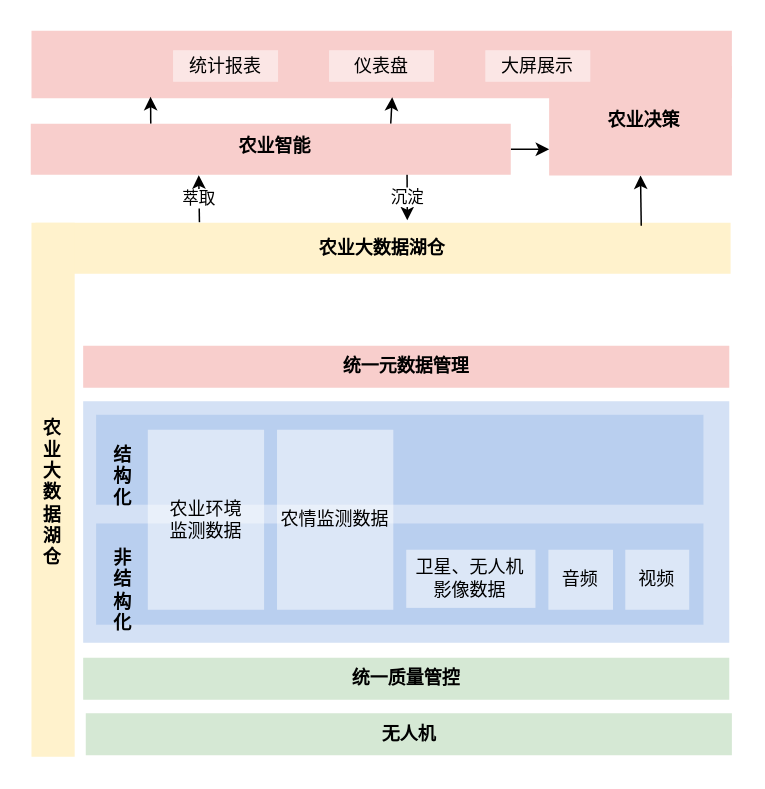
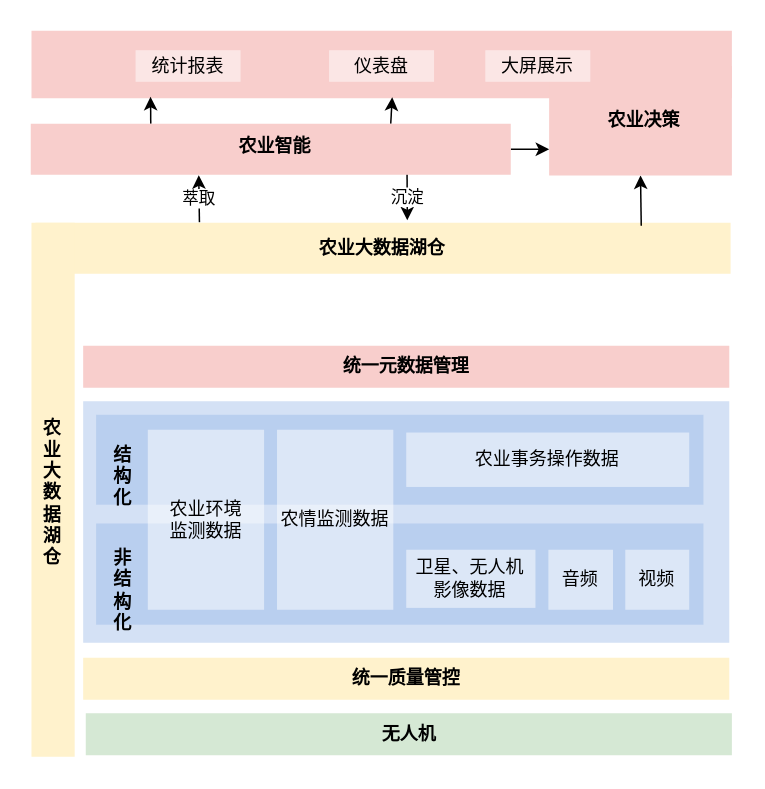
node "统计报表": moved (226, 66) -> (188, 66)
node "农业事务操作数据": added
node "统一质量管控": fillcolor #d5e8d4 -> #fff2cc
